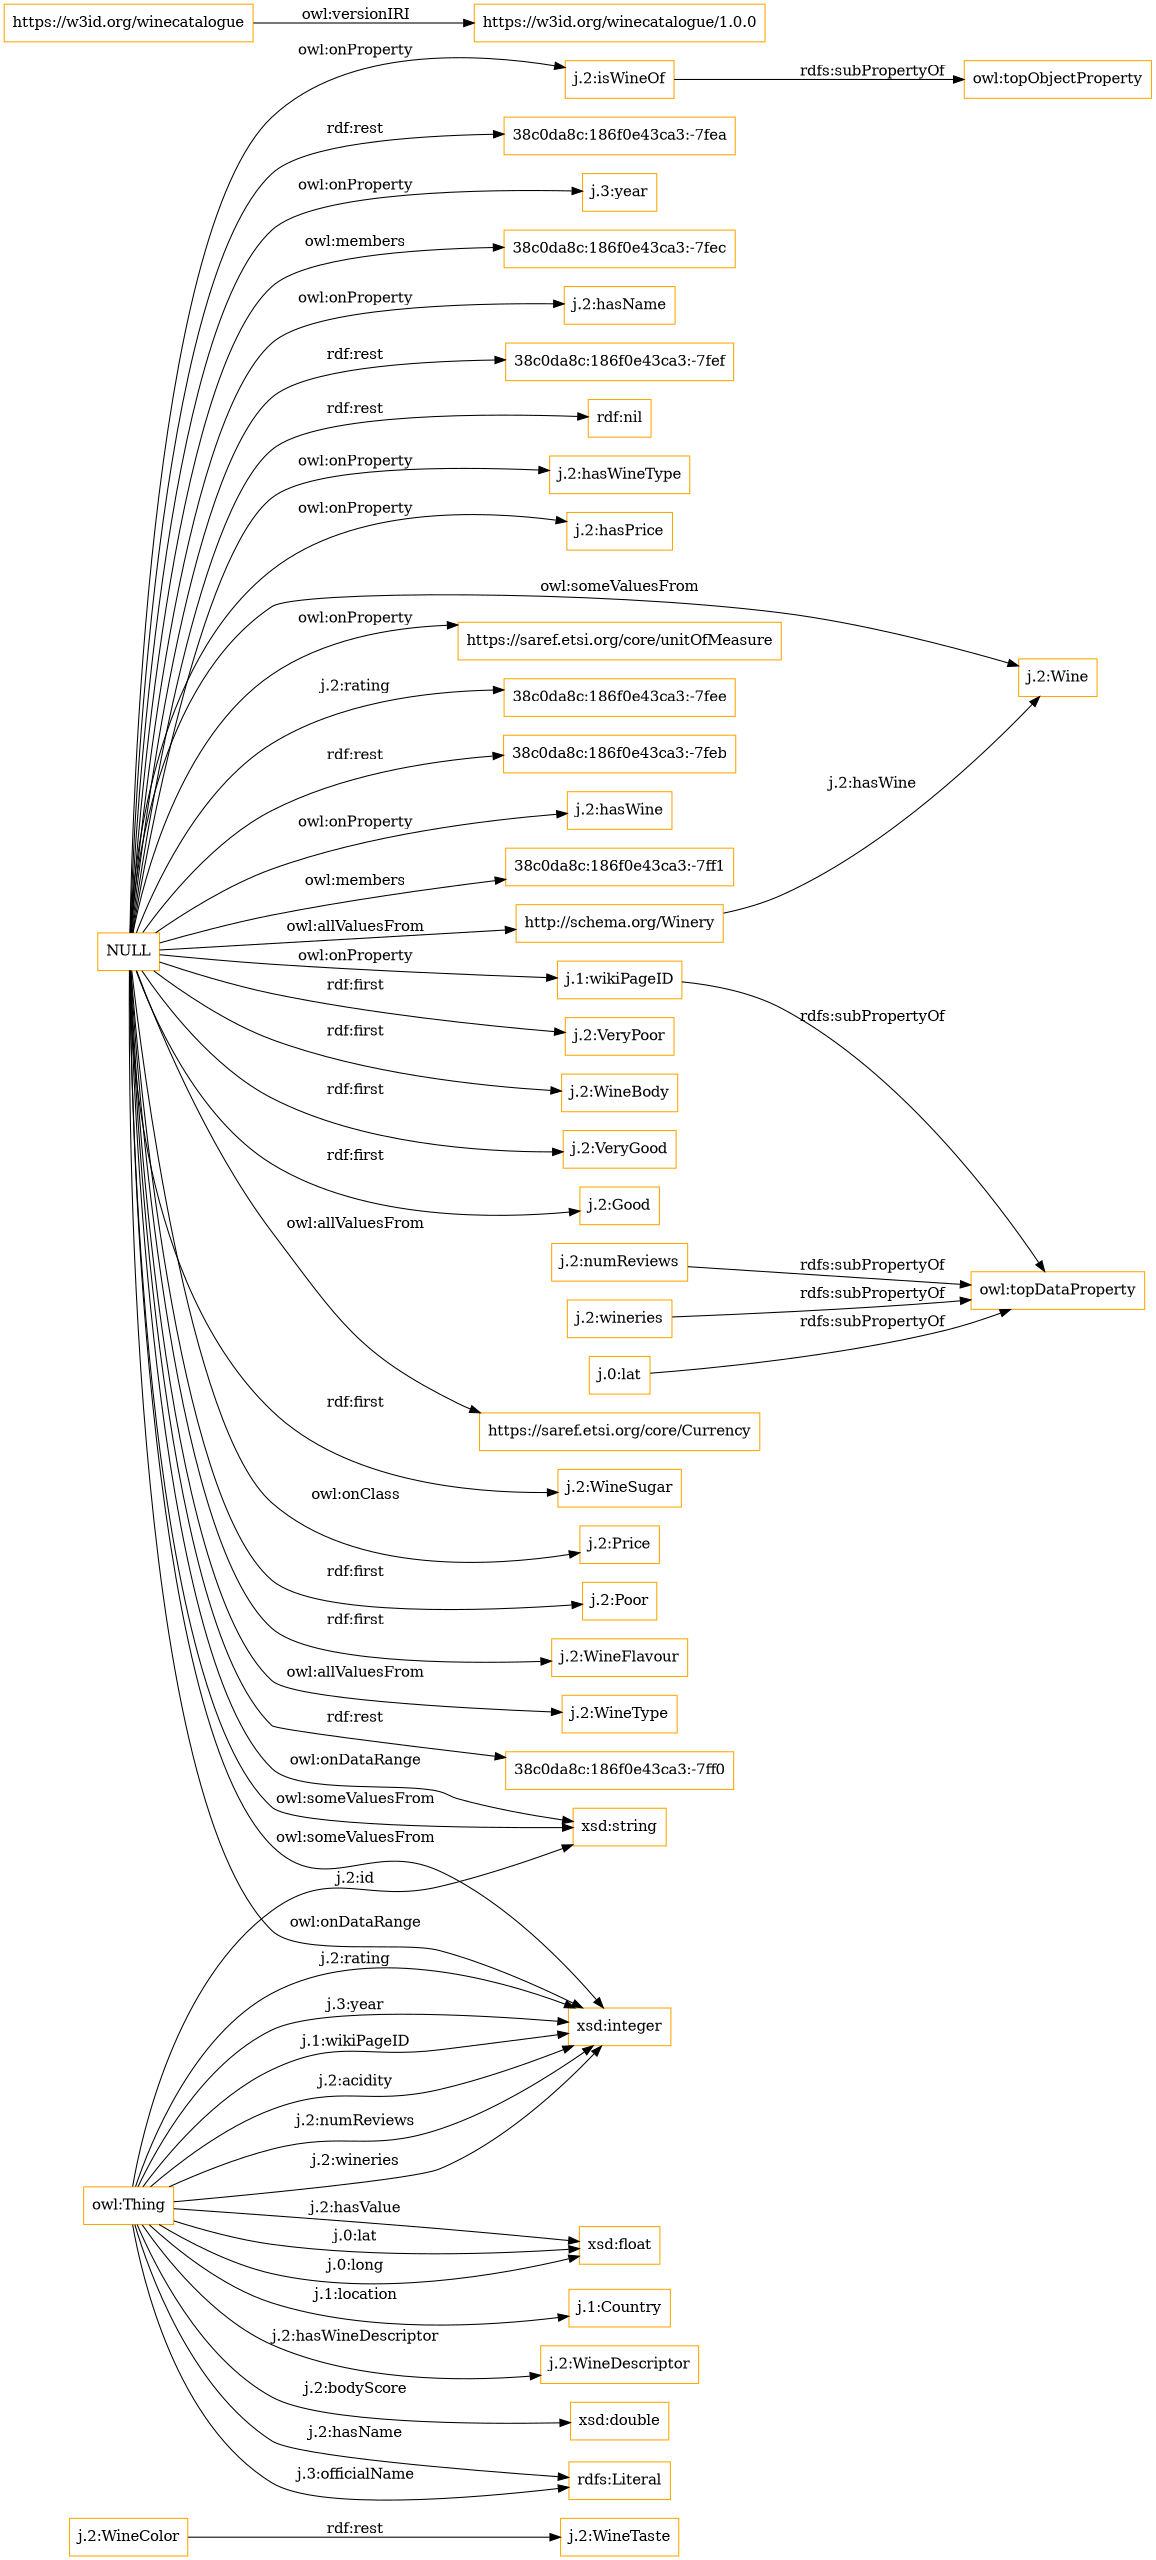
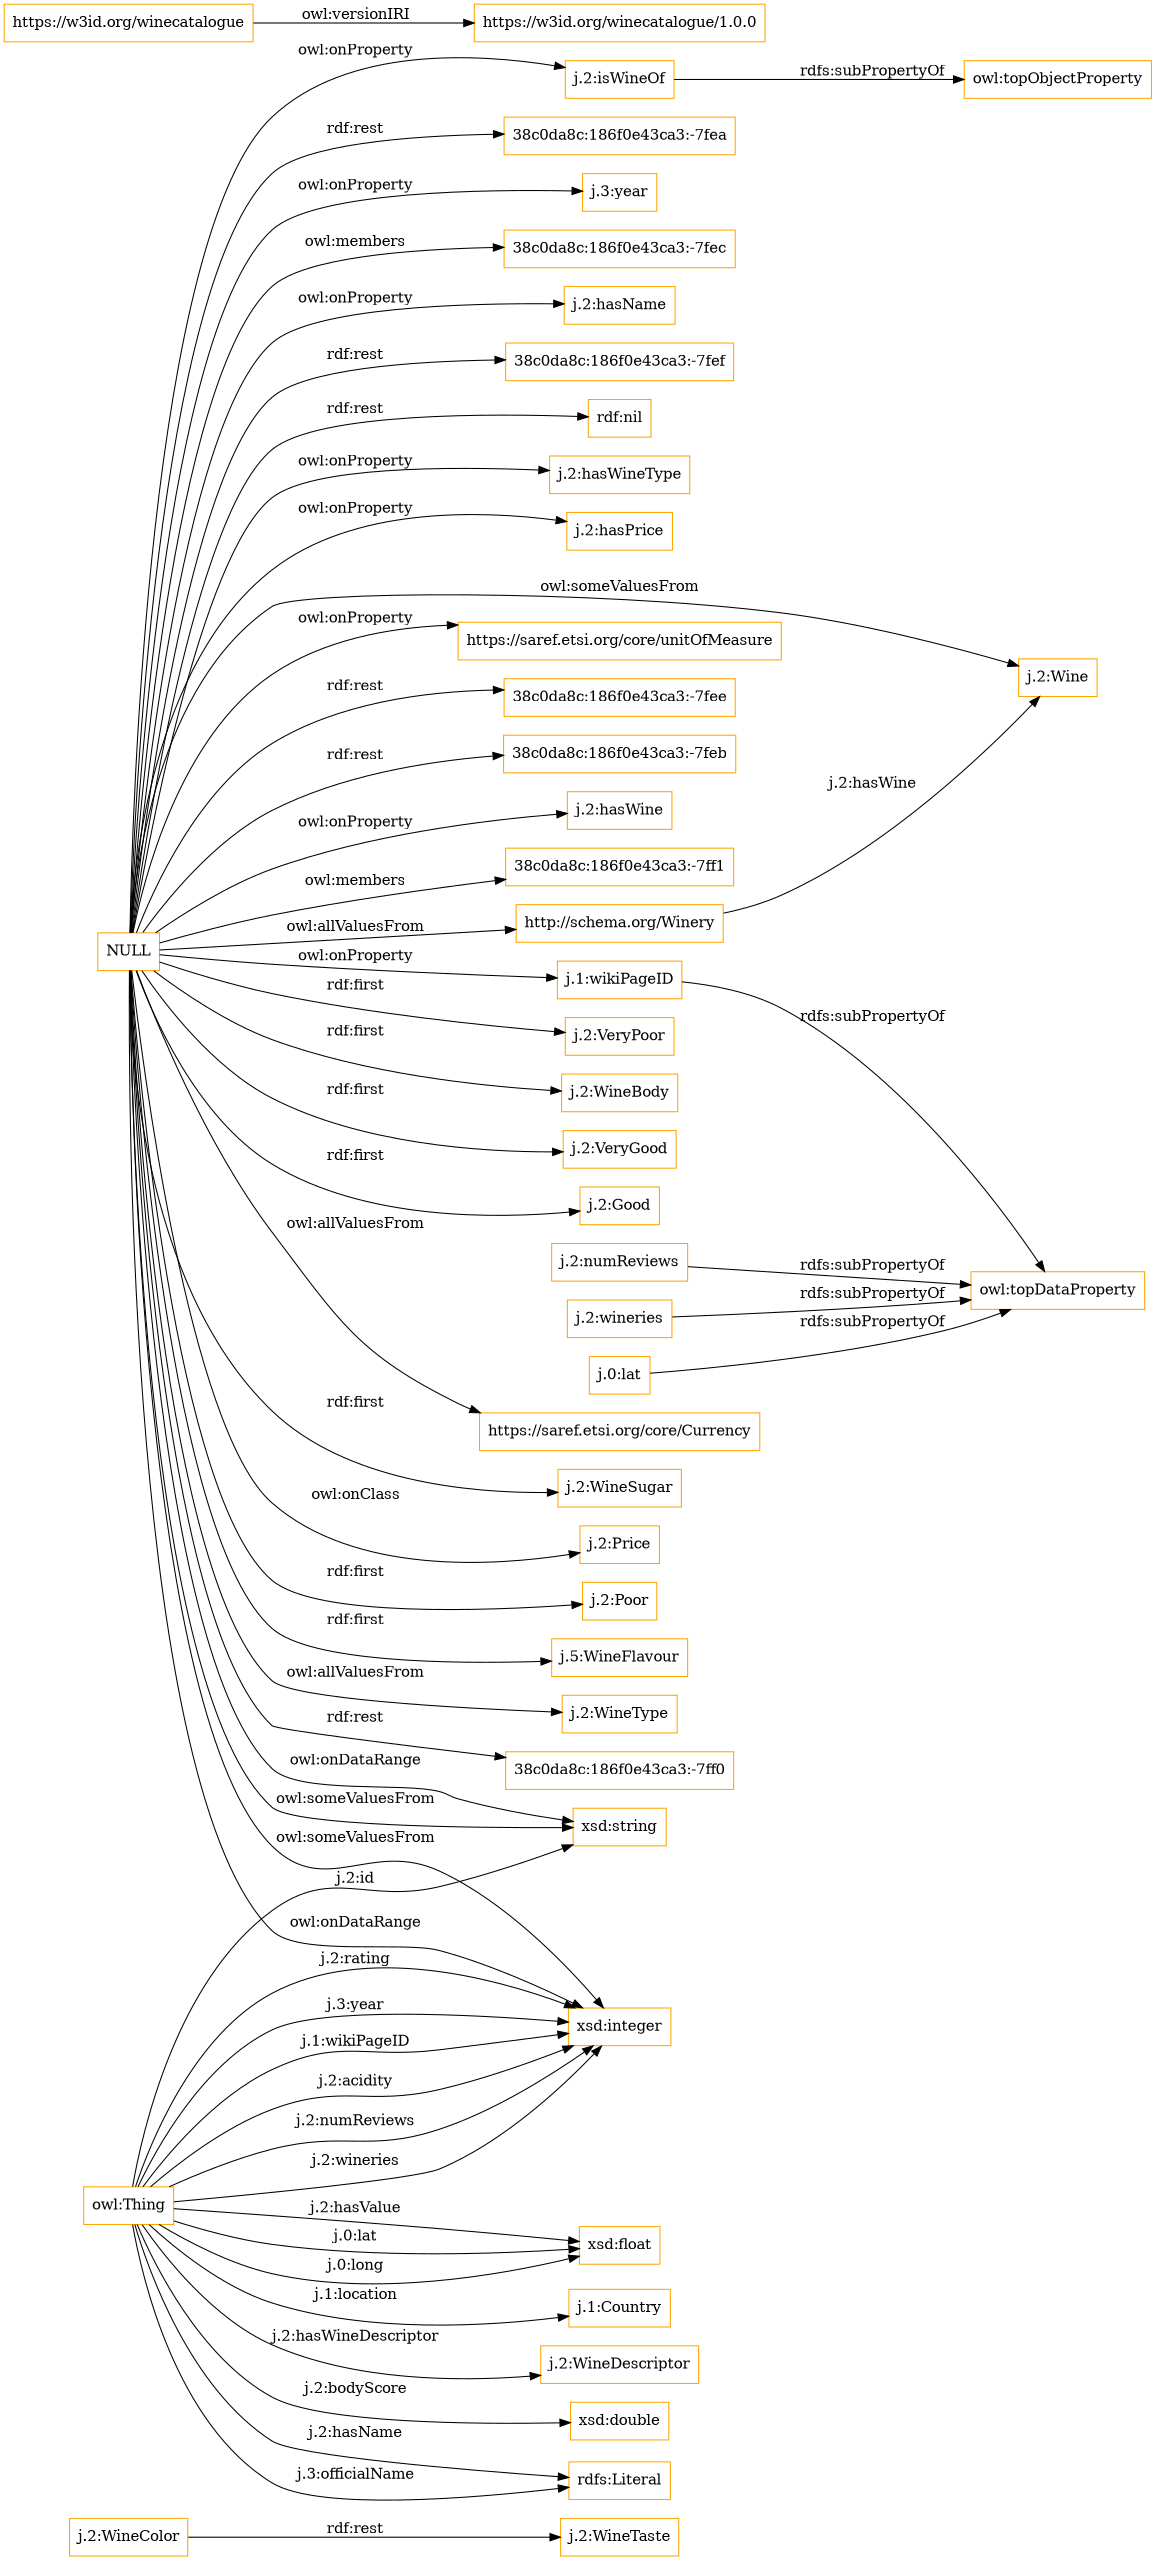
edge "NULL" -> "38c0da8c:186f0e43ca3:-7fee": label "j.2:rating" -> "rdf:rest"
node "j.2:WineFlavour": label "j.2:WineFlavour" -> "j.5:WineFlavour"
